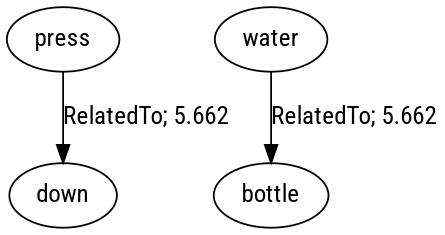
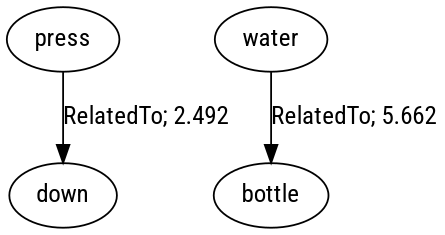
edge "press" -> "down": label "RelatedTo; 5.662" -> "RelatedTo; 2.492"
